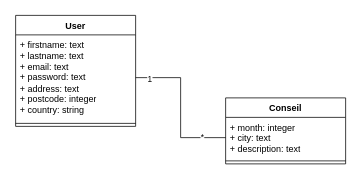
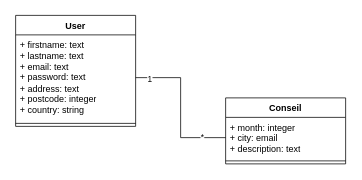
node "+ month: integer + city: text + description: text": label "+ month: integer + city: text + description: text" -> "+ month: integer + city: email + description: text"
